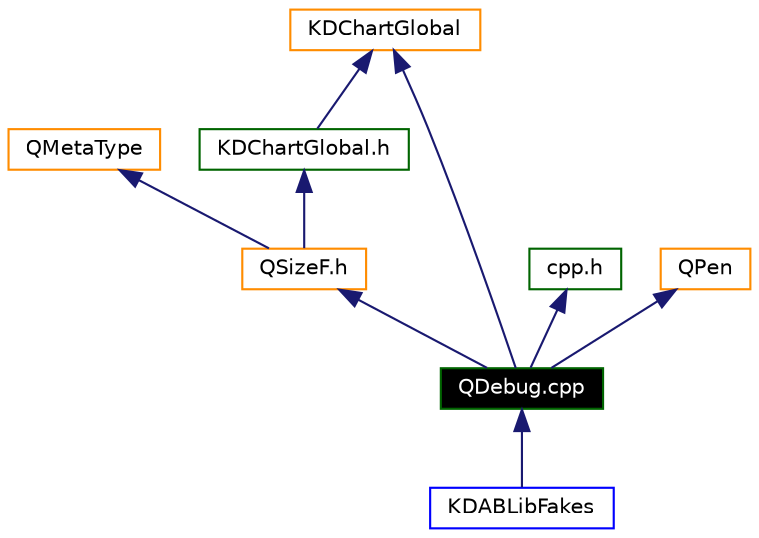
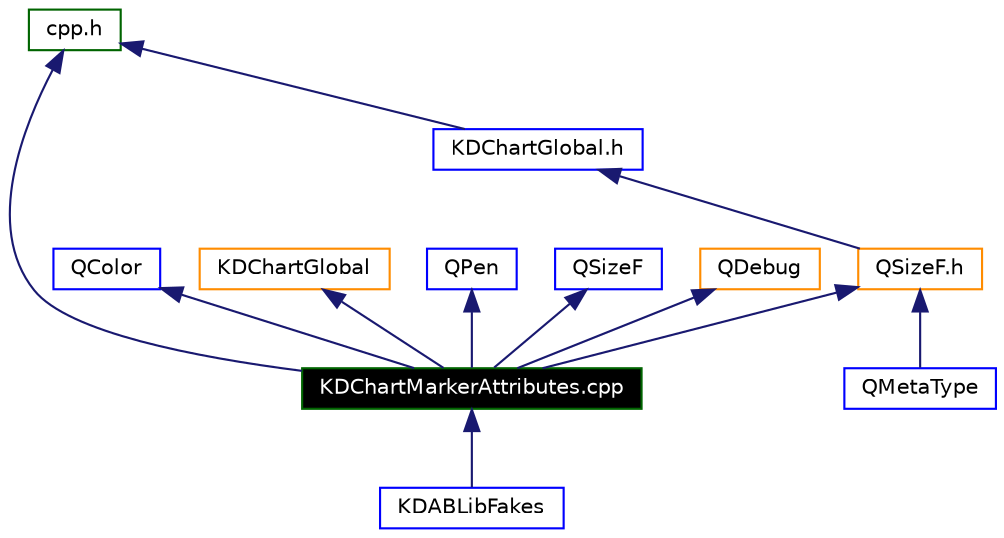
edge "KDChartGlobal.h" -> "KDChartGlobal": now "KDChartGlobal.h" -> "cpp.h"
node "QMetaType": color darkorange -> blue
node "KDChartGlobal.h": color darkgreen -> blue
edge "QSizeF.h" -> "QMetaType": reversed
node "QColor": added
node "QSizeF": added
node "QPen": color darkorange -> blue
node "QDebug": added
node "QDebug.cpp": label "QDebug.cpp" -> "KDChartMarkerAttributes.cpp"
